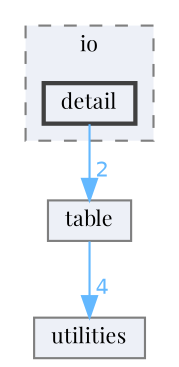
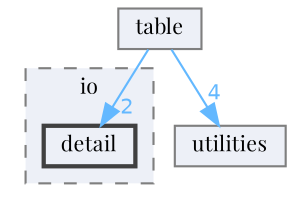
edge "detail" -> "table": reversed
